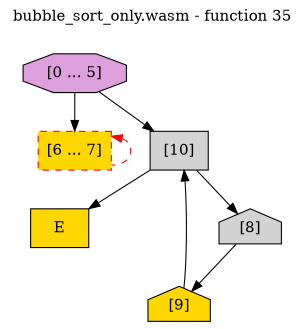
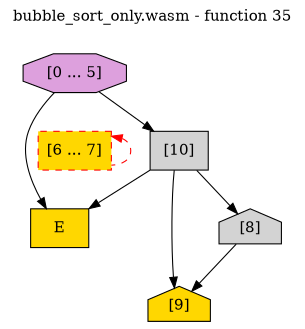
edge "[0 ... 5]" -> "[6 ... 7]": now "[0 ... 5]" -> "E"
edge "[9]" -> "[10]": reversed
